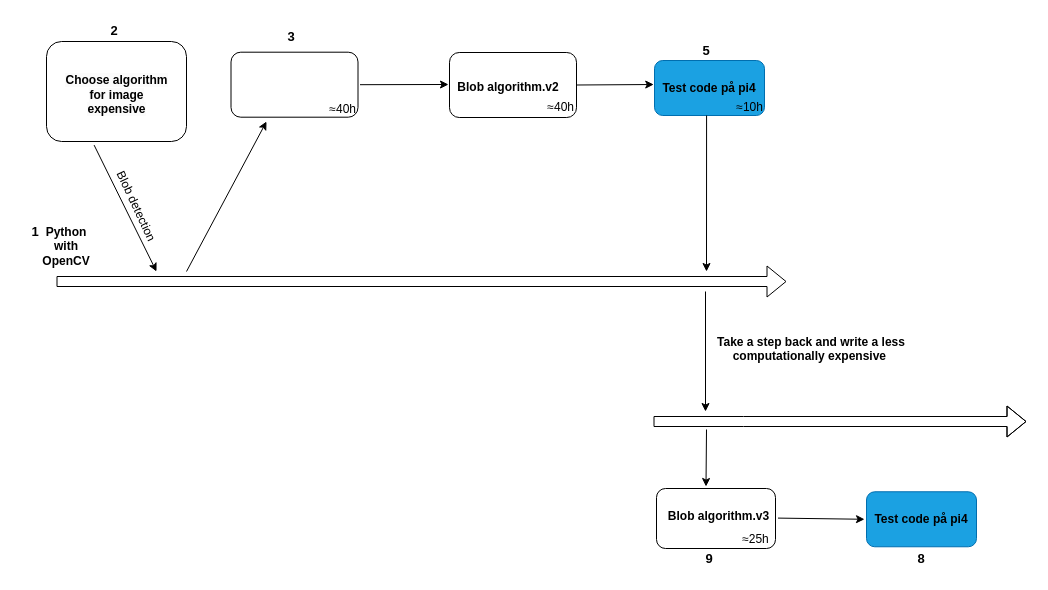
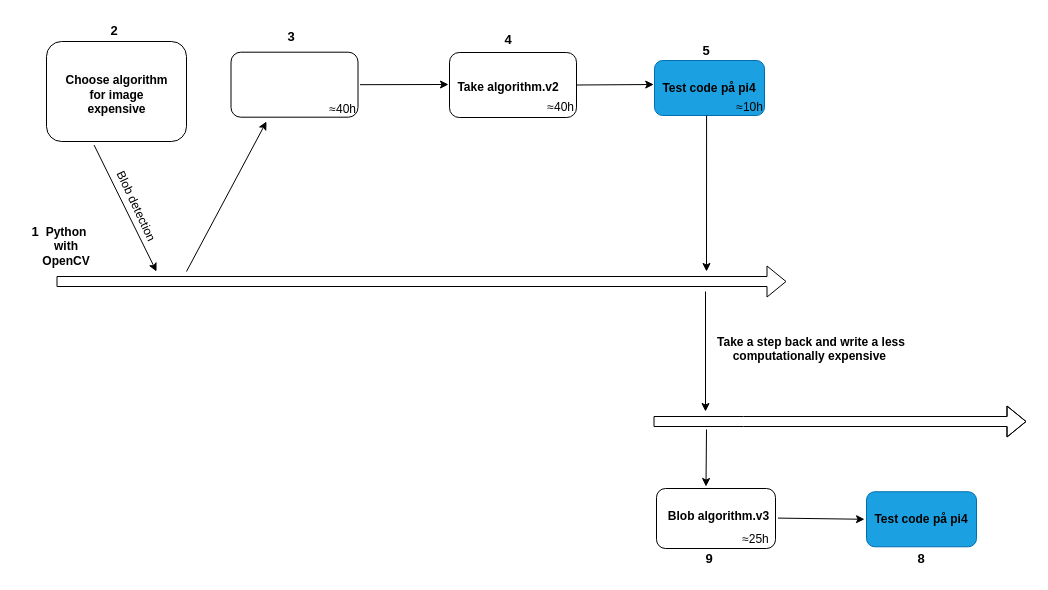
node "4": added
node "Blob algorithm.v2": label "Blob algorithm.v2" -> "Take algorithm.v2"
